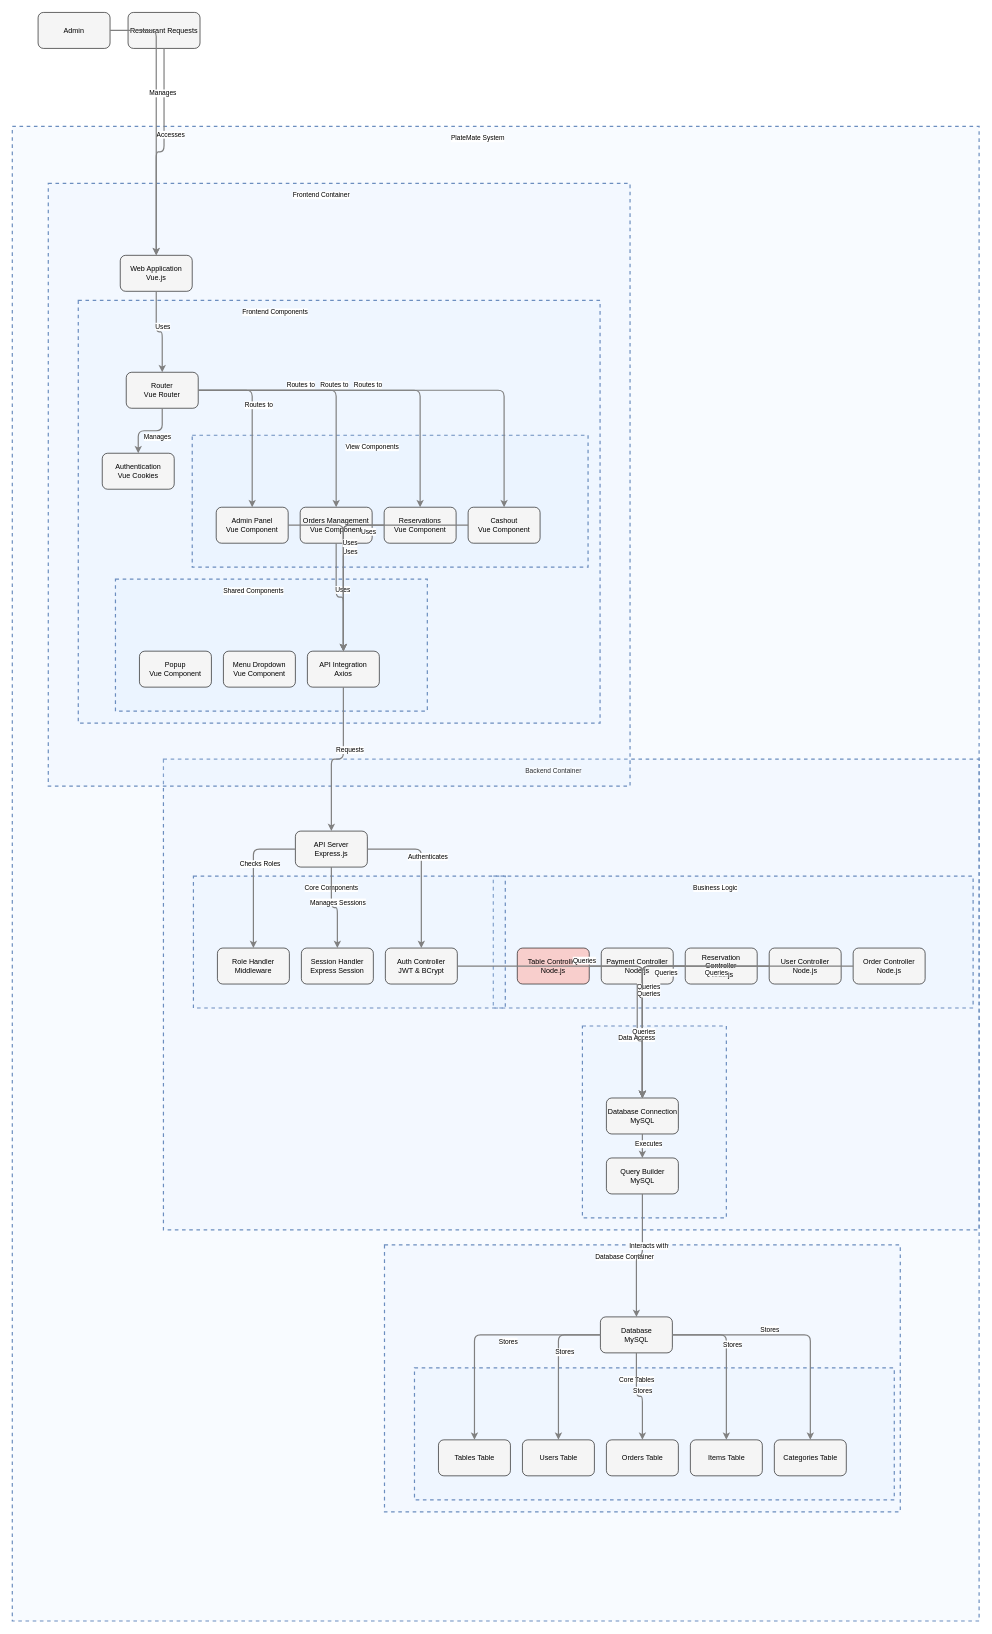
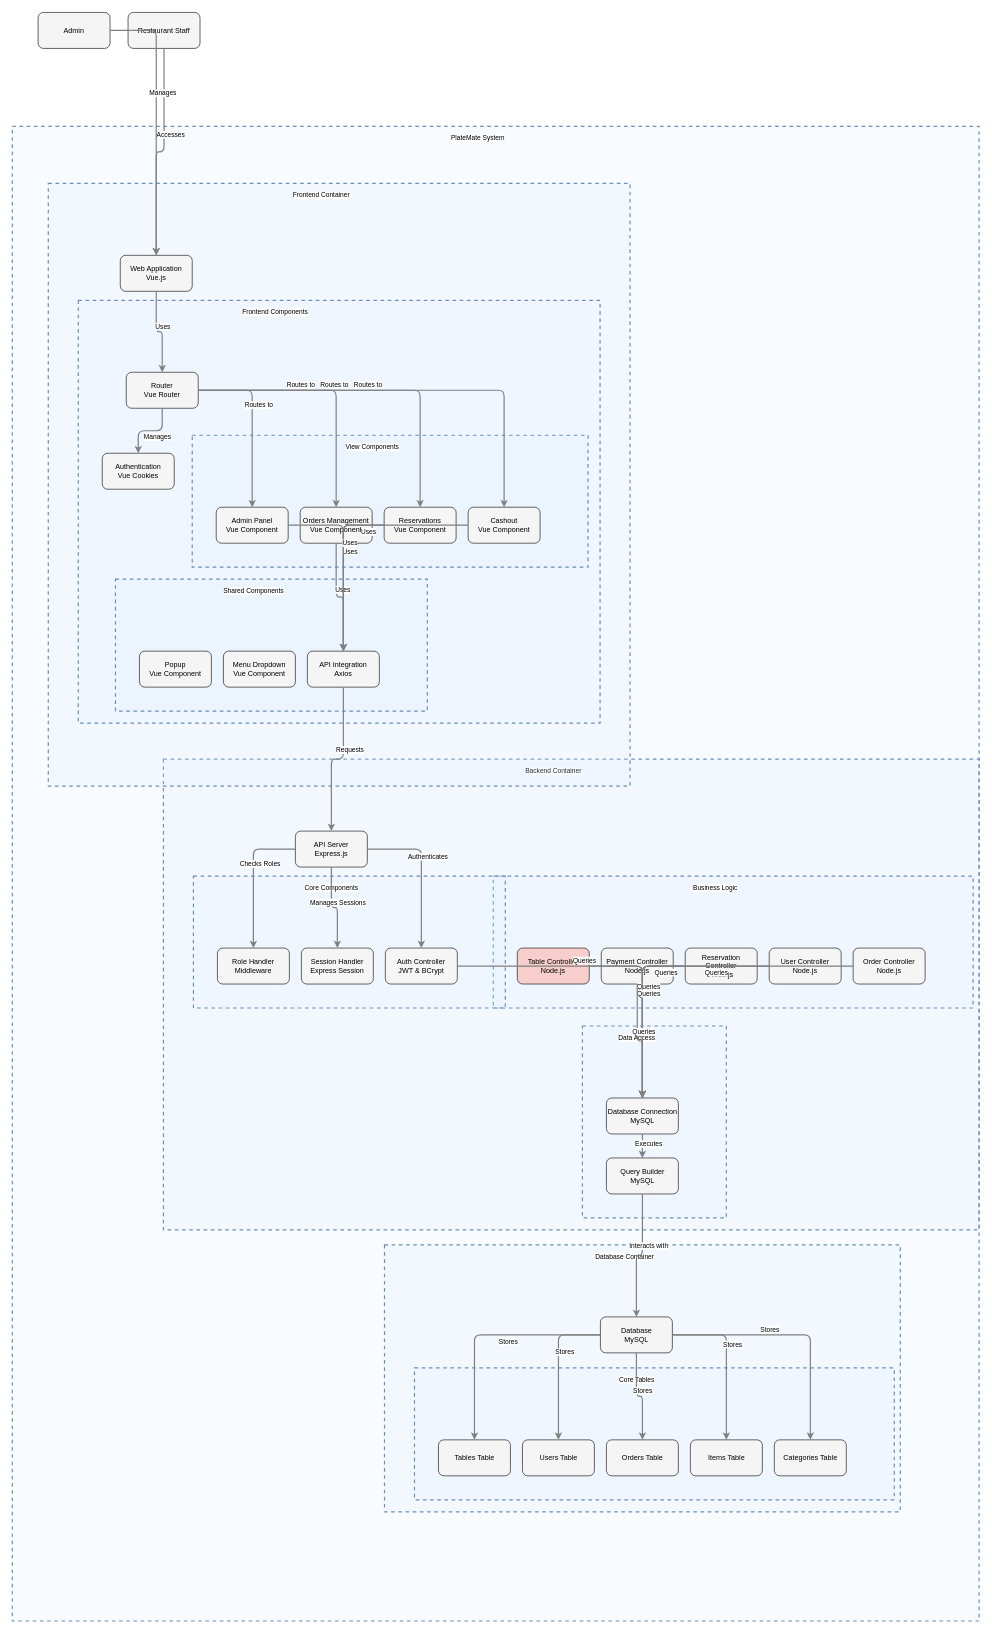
node "Restaurant Requests": label "Restaurant Requests" -> "Restaurant Staff"
